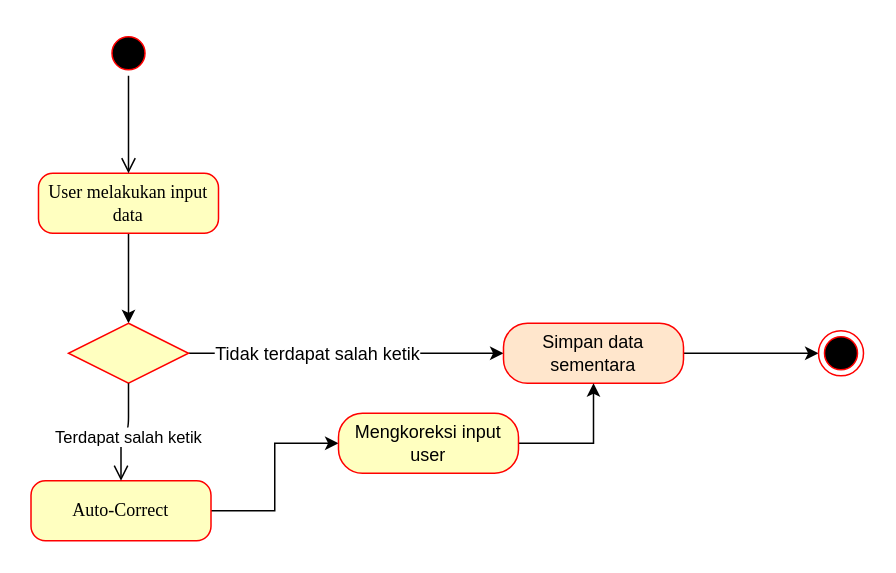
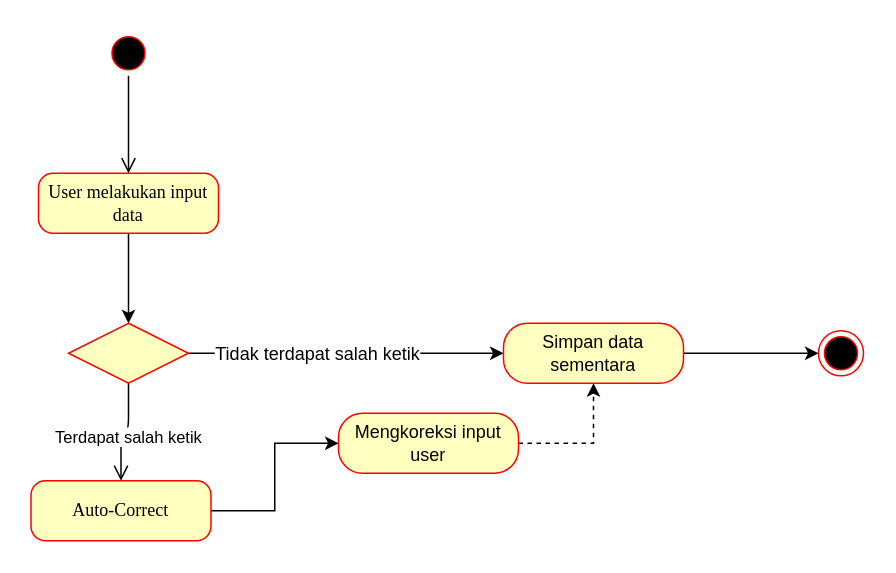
node "Simpan data sementara": fillcolor #ffe6cc -> #ffffc0
edge "Mengkoreksi input user" -> "Simpan data sementara": style solid -> dashed
